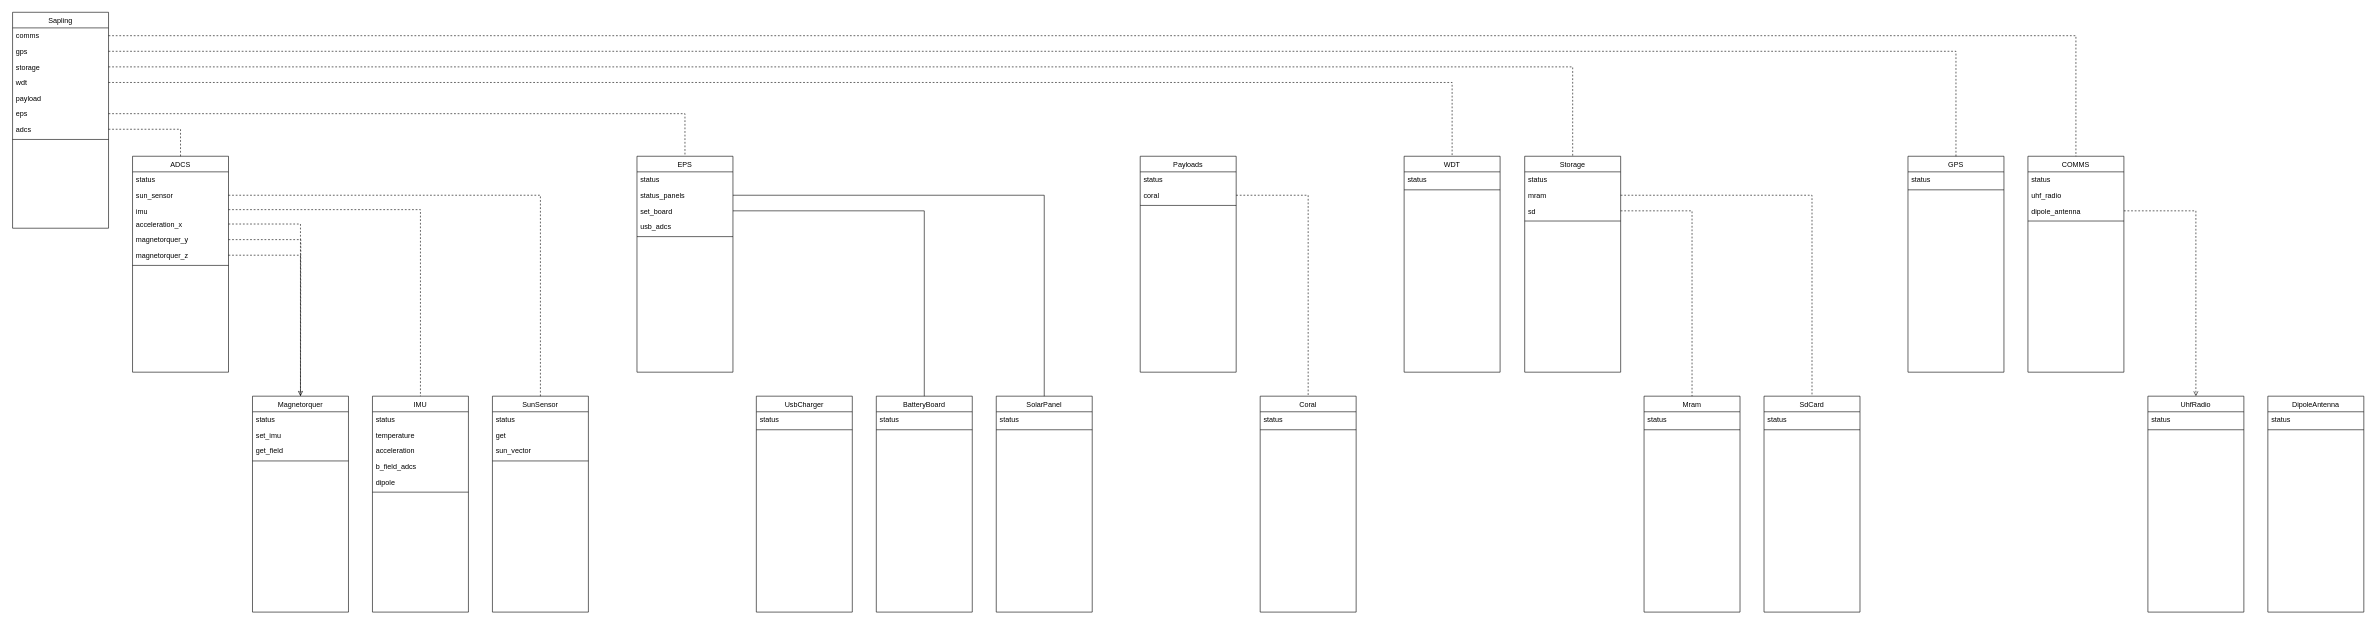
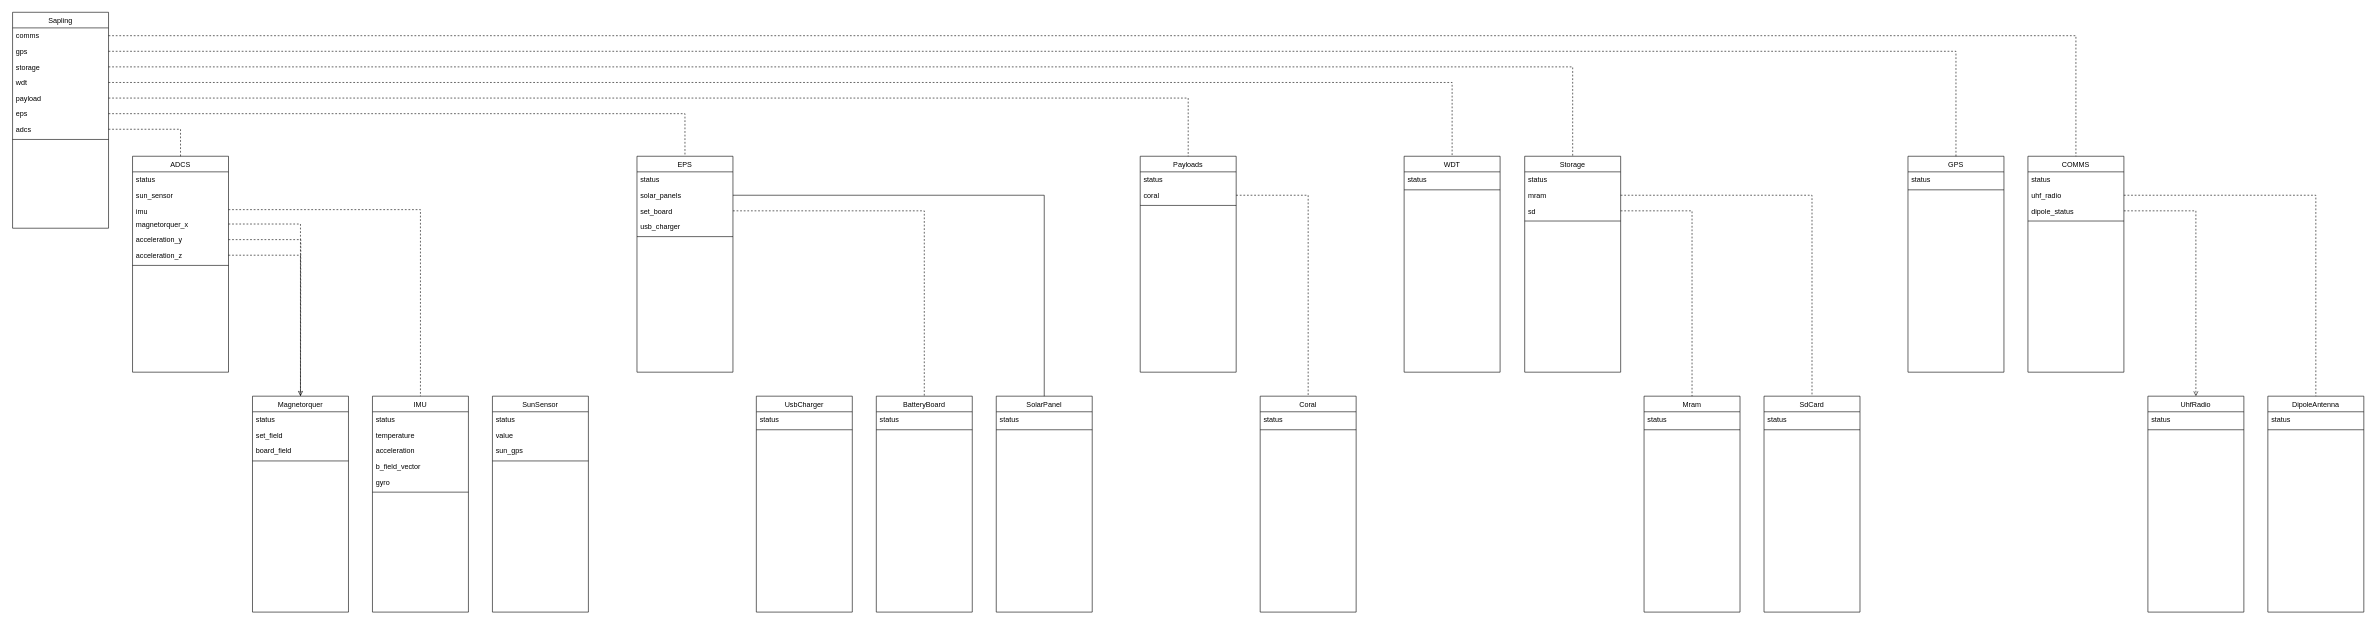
edge "payload" -- "Payloads": added
edge "sun_sensor" -- "SunSensor": removed
node "status_panels": label "status_panels" -> "solar_panels"
edge "uhf_radio" -- "DipoleAntenna": added
edge "set_board" -- "BatteryBoard": style solid -> dashed
node "dipole_antenna": label "dipole_antenna" -> "dipole_status"
node "acceleration_x": label "acceleration_x" -> "magnetorquer_x"
node "usb_adcs": label "usb_adcs" -> "usb_charger"
node "magnetorquer_y": label "magnetorquer_y" -> "acceleration_y"
node "magnetorquer_z": label "magnetorquer_z" -> "acceleration_z"
node "set_imu": label "set_imu" -> "set_field"
node "get": label "get" -> "value"
node "get_field": label "get_field" -> "board_field"
node "sun_vector": label "sun_vector" -> "sun_gps"
node "b_field_adcs": label "b_field_adcs" -> "b_field_vector"
node "dipole": label "dipole" -> "gyro"
